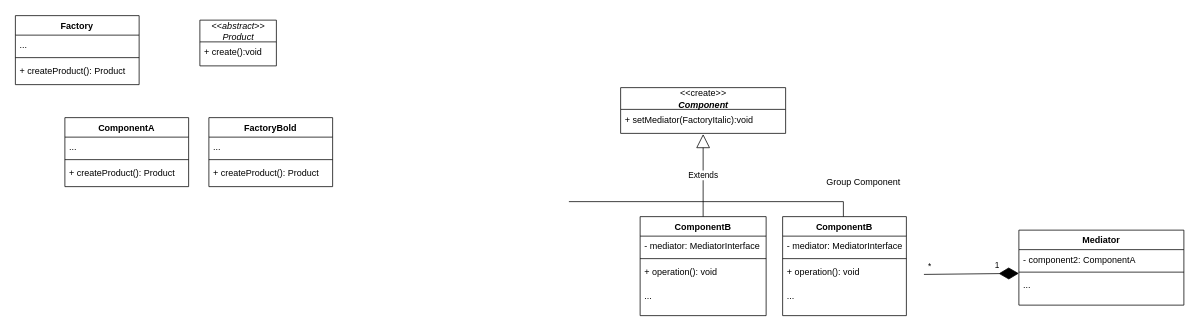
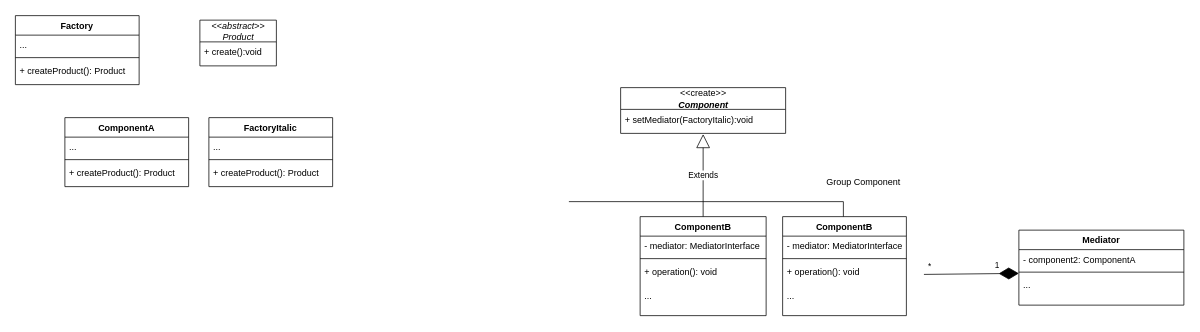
node "FactoryBold": label "FactoryBold" -> "FactoryItalic"
